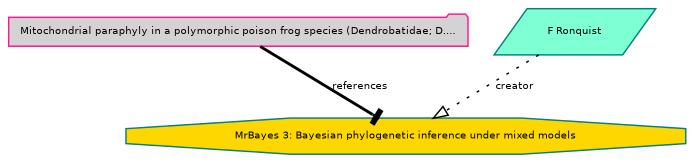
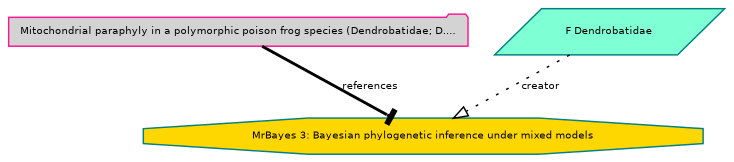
node "F Ronquist": label "F Ronquist" -> "F Dendrobatidae"
